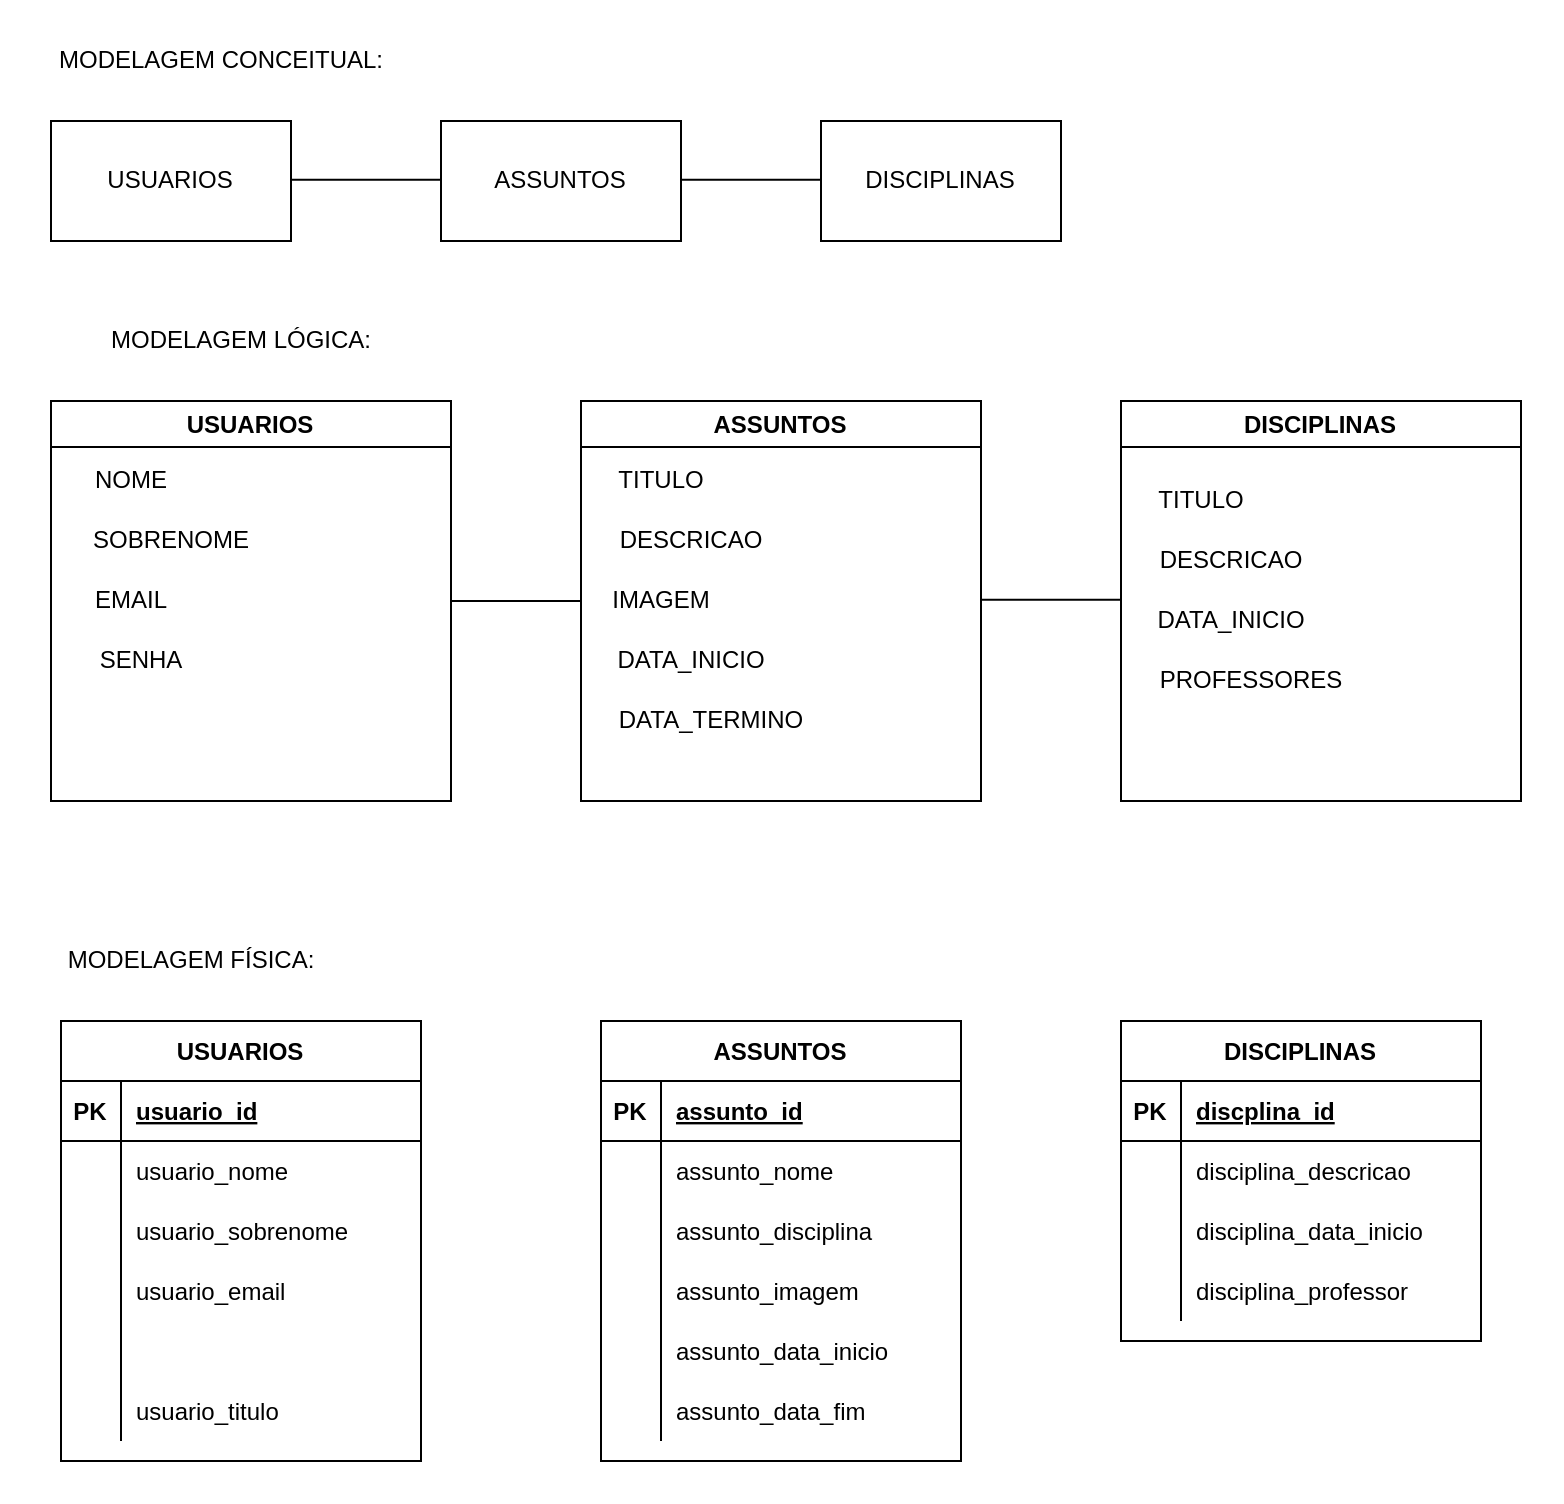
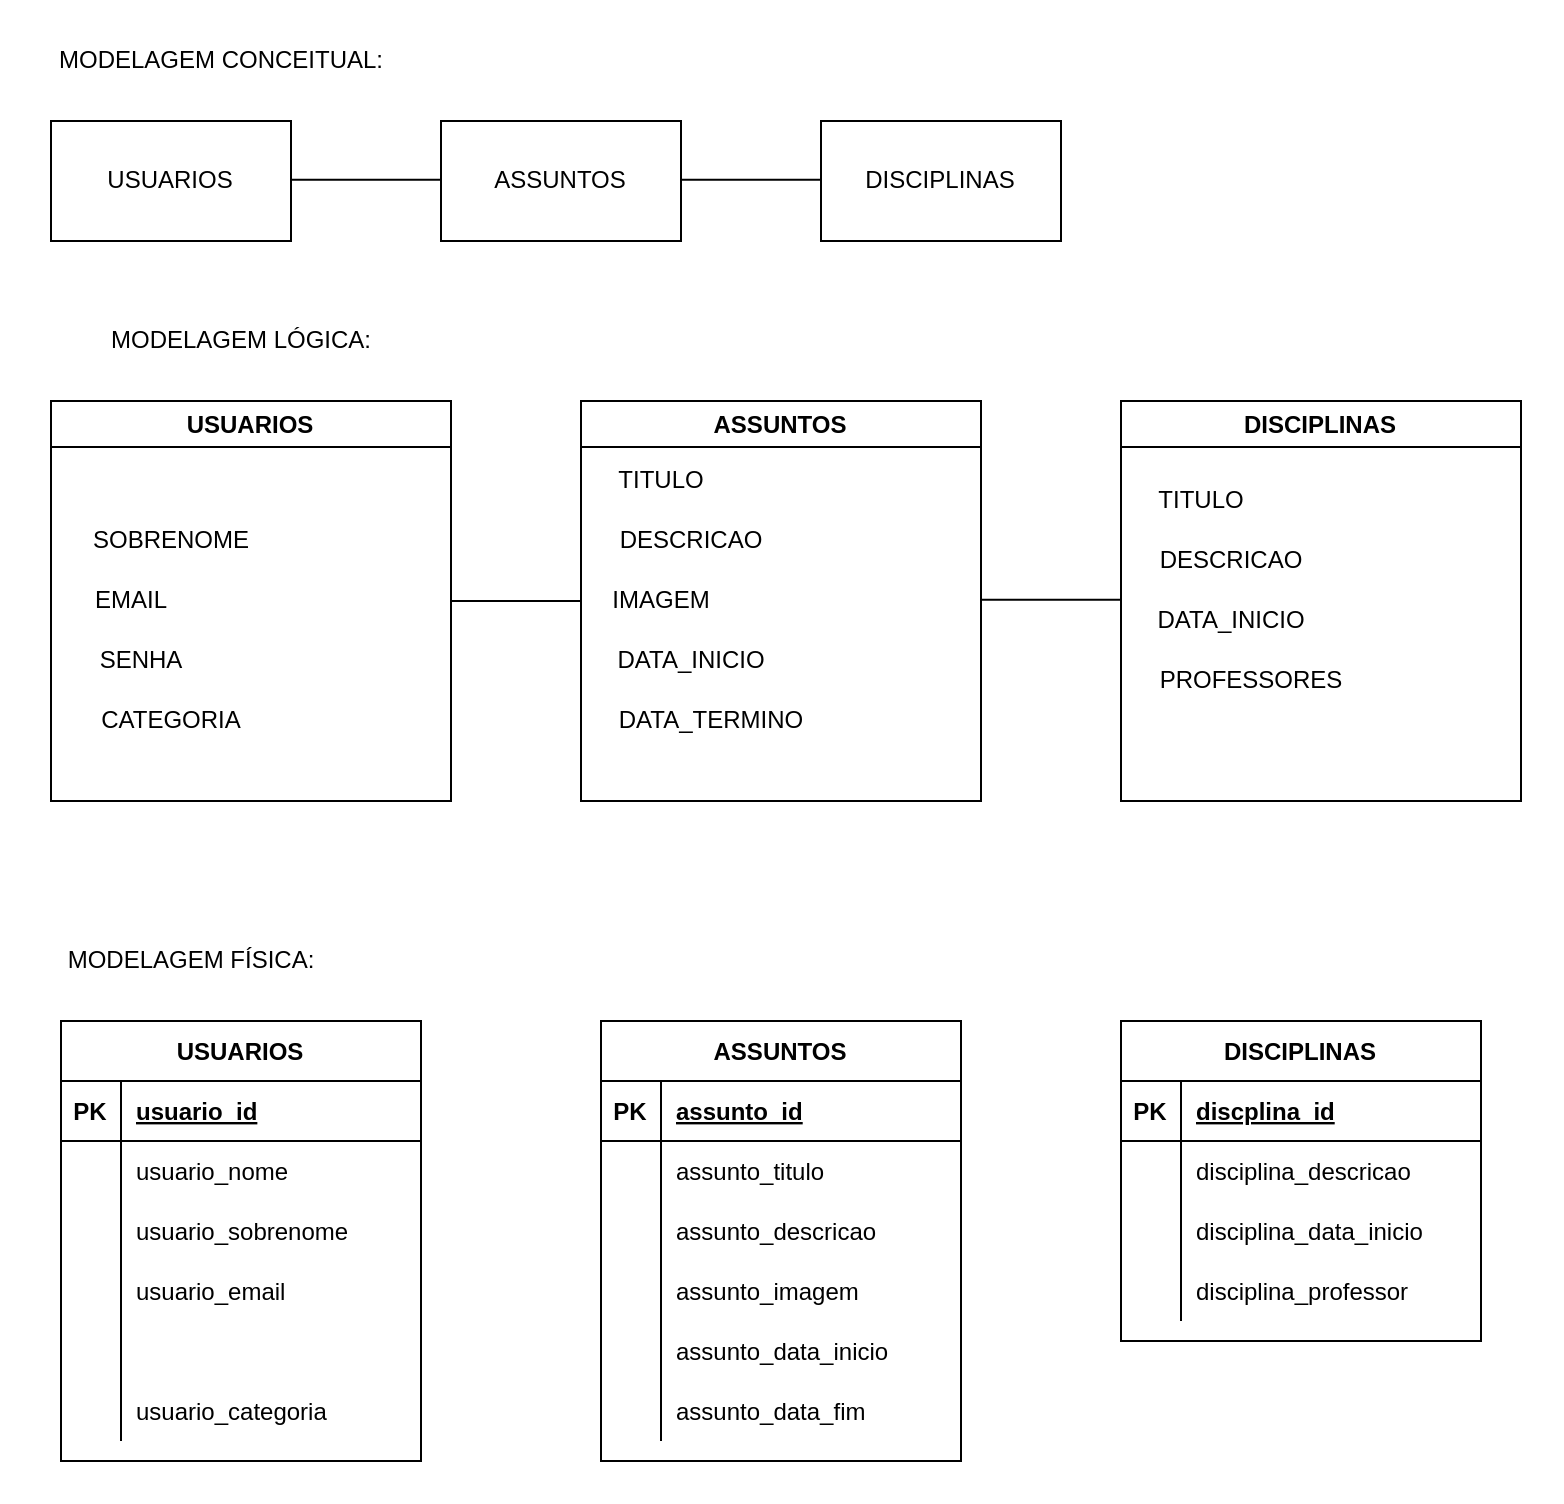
node "NOME": removed
node "CATEGORIA": added
node "assunto_nome": label "assunto_nome" -> "assunto_titulo"
node "assunto_disciplina": label "assunto_disciplina" -> "assunto_descricao"
node "usuario_titulo": label "usuario_titulo" -> "usuario_categoria"
